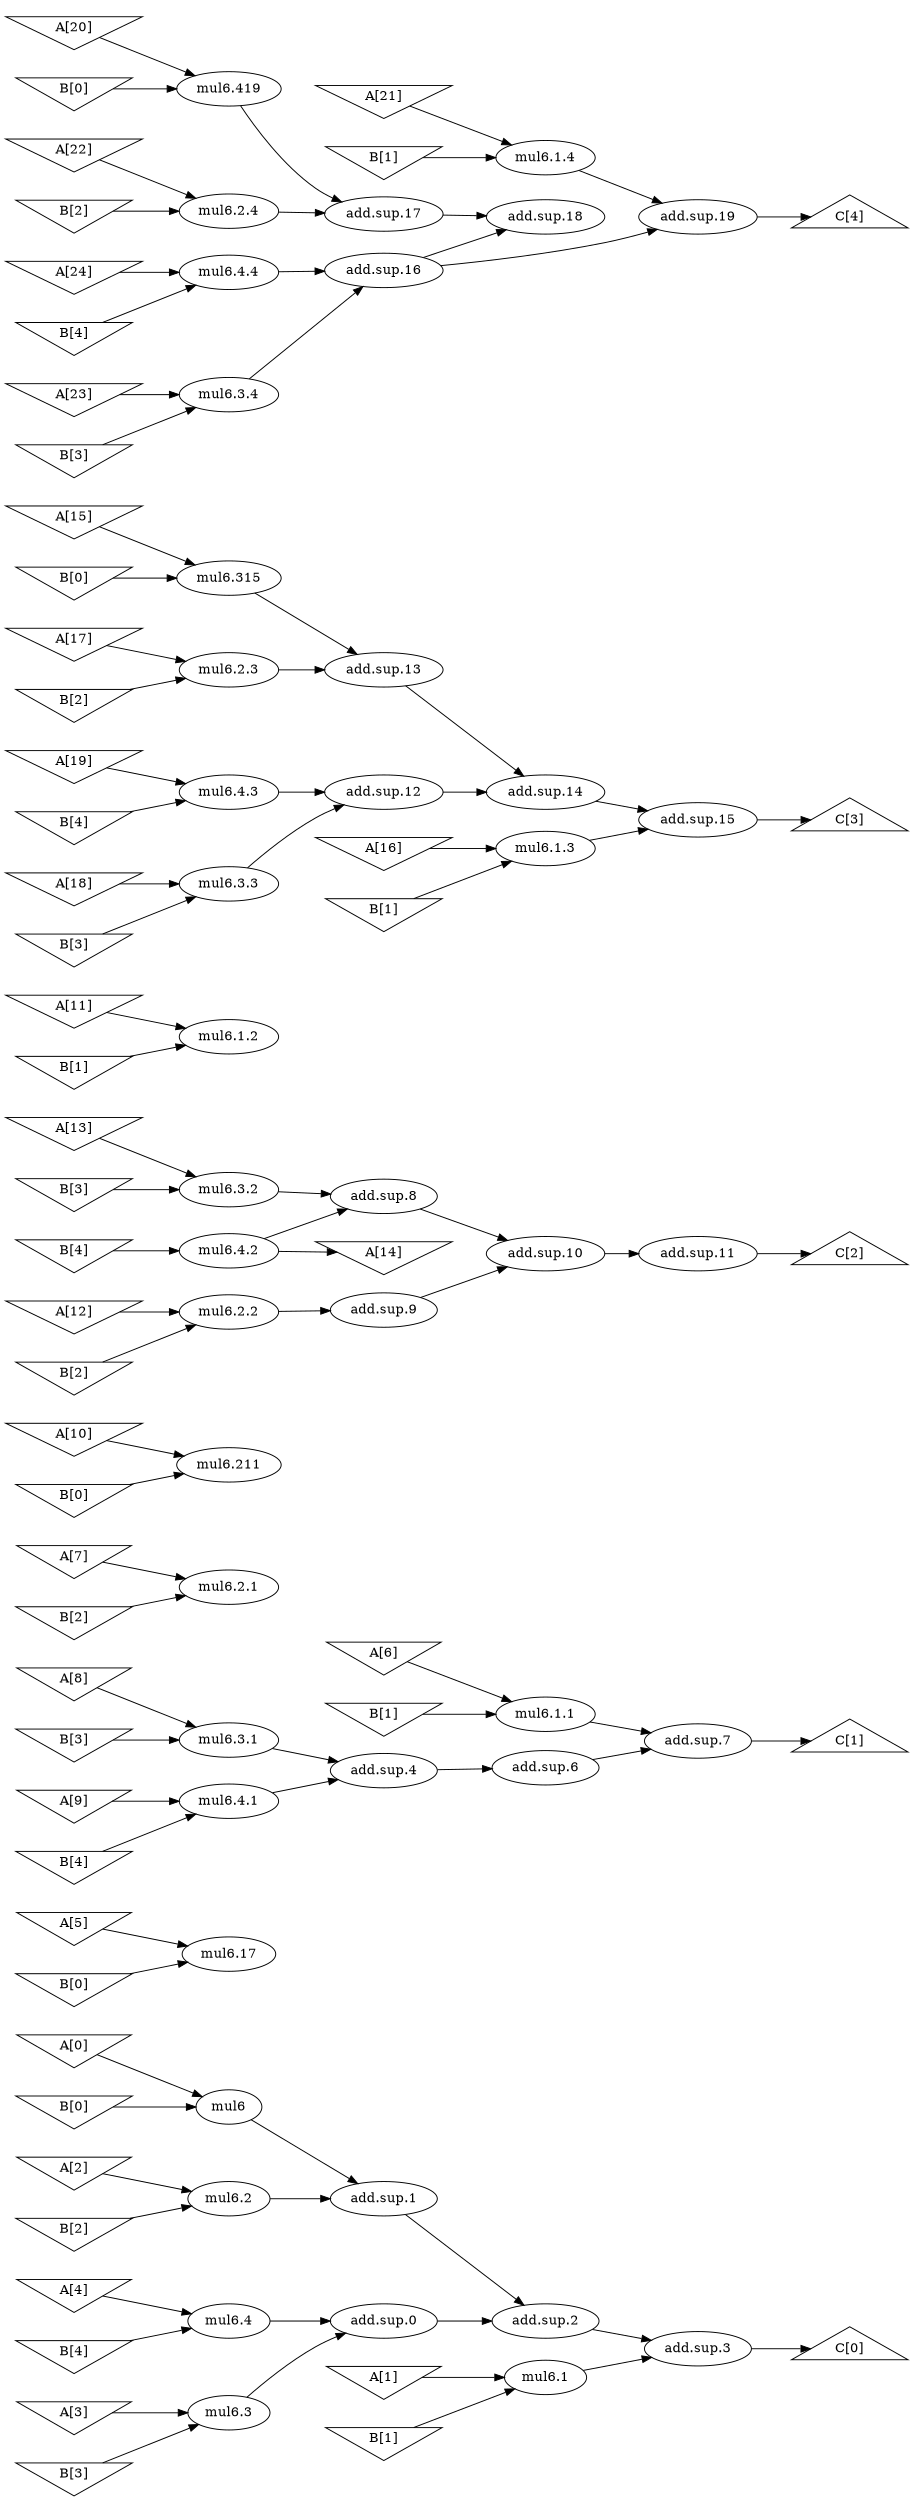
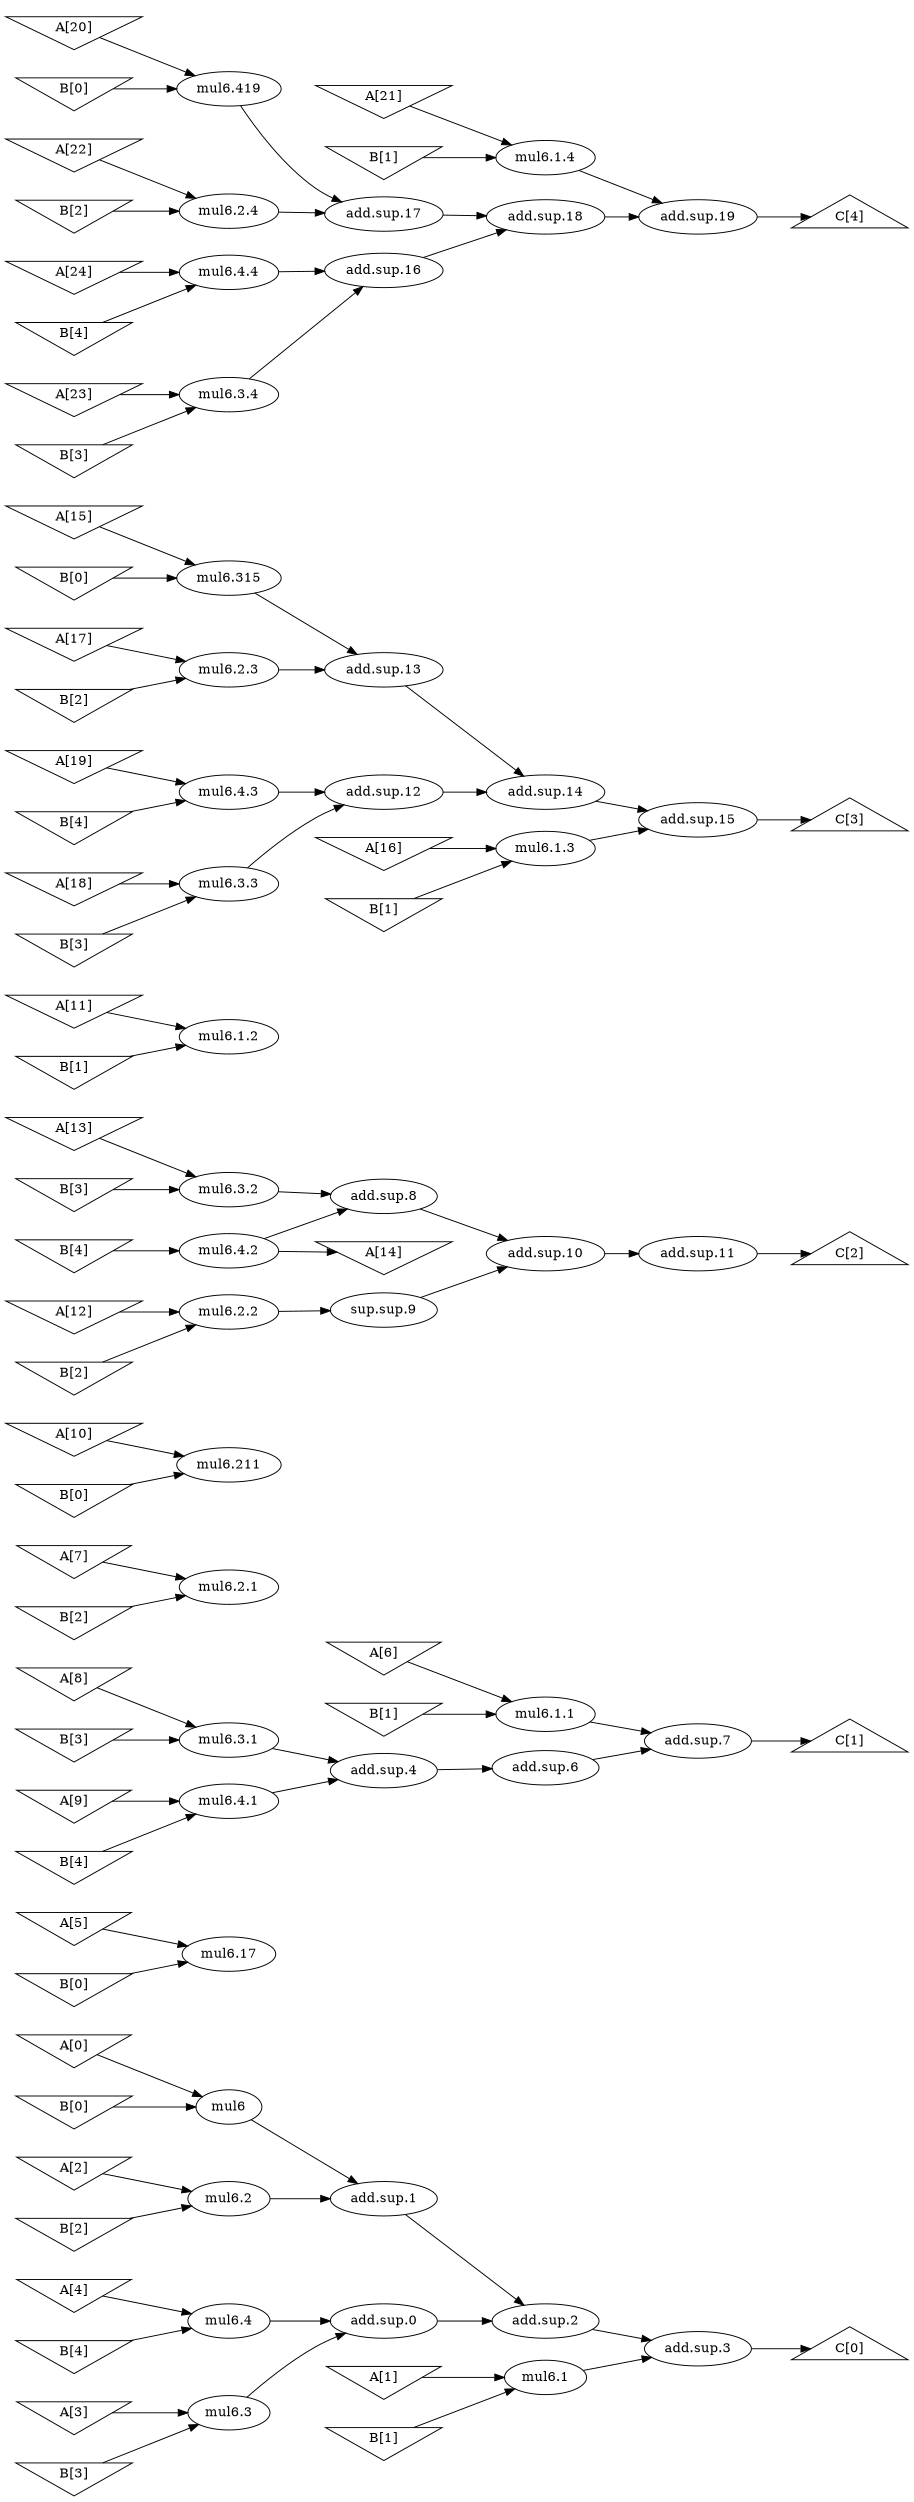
edge "add.sup.16" -> "add.sup.19": now "add.sup.18" -> "add.sup.19"
node "add.sup.9": label "add.sup.9" -> "sup.sup.9"
